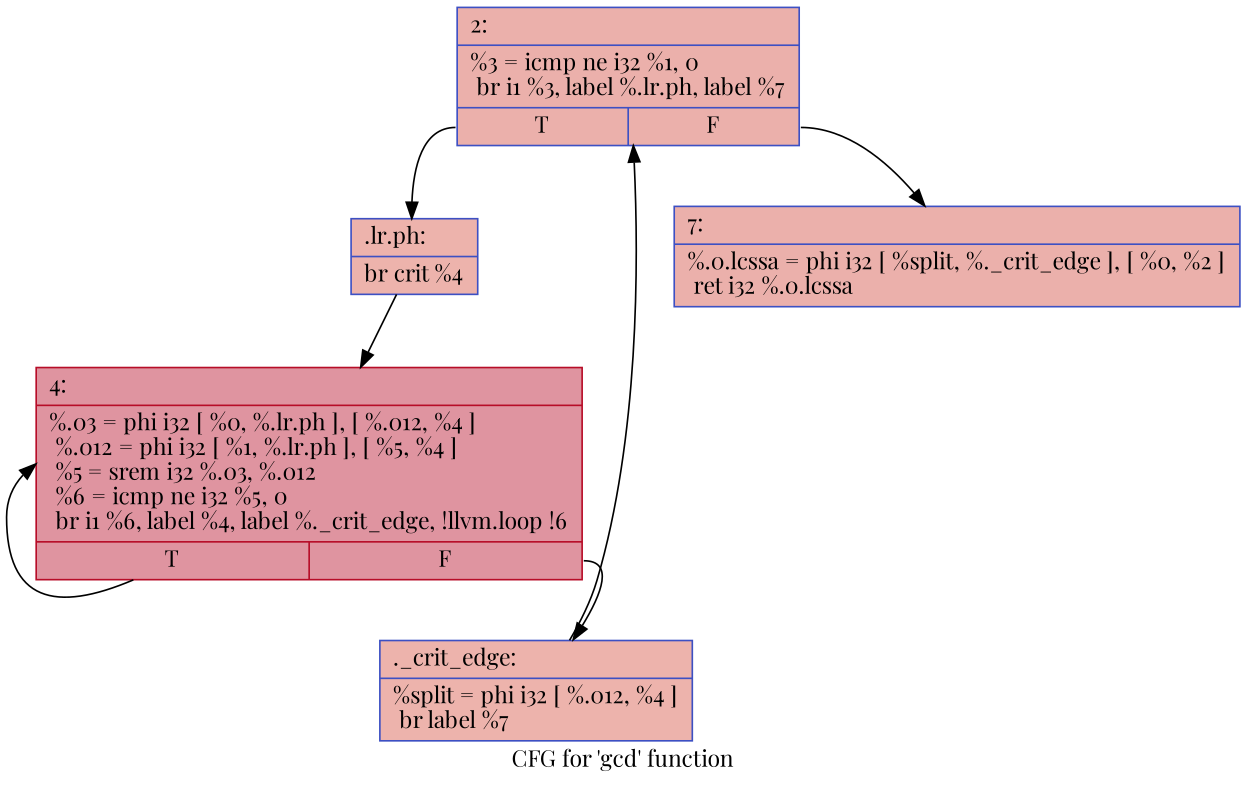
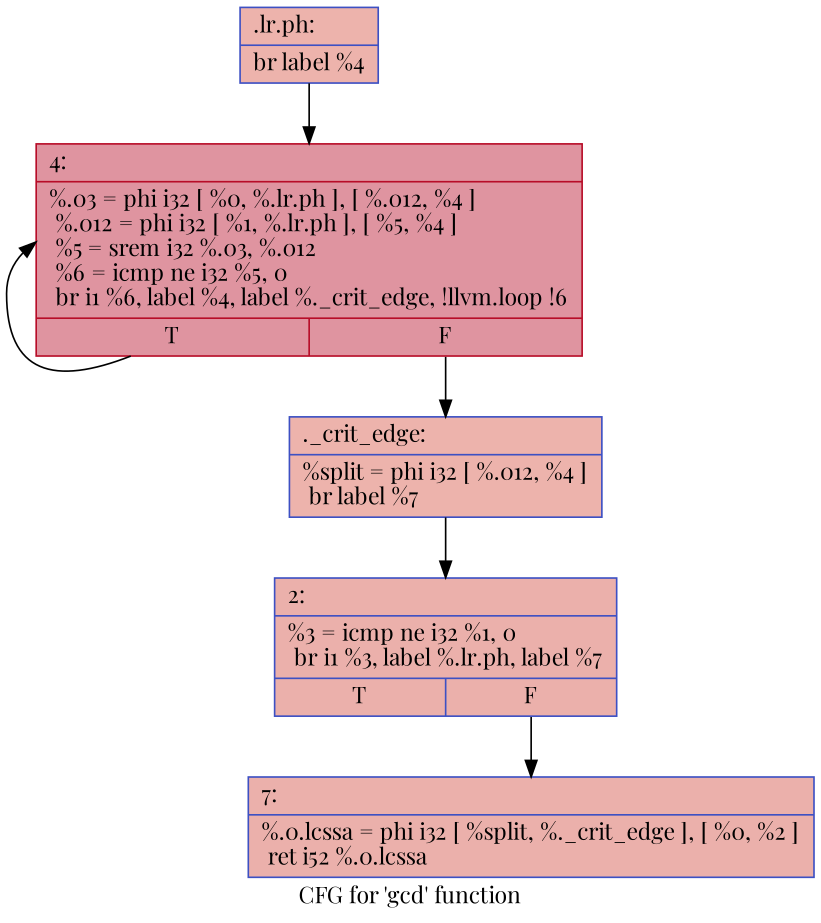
edge "2:" -> ".lr.ph:": removed
node ".lr.ph:": text "br crit %4" -> "br label %4"
node "7:": text "ret i32 %.0.lcssa" -> "ret i52 %.0.lcssa"
